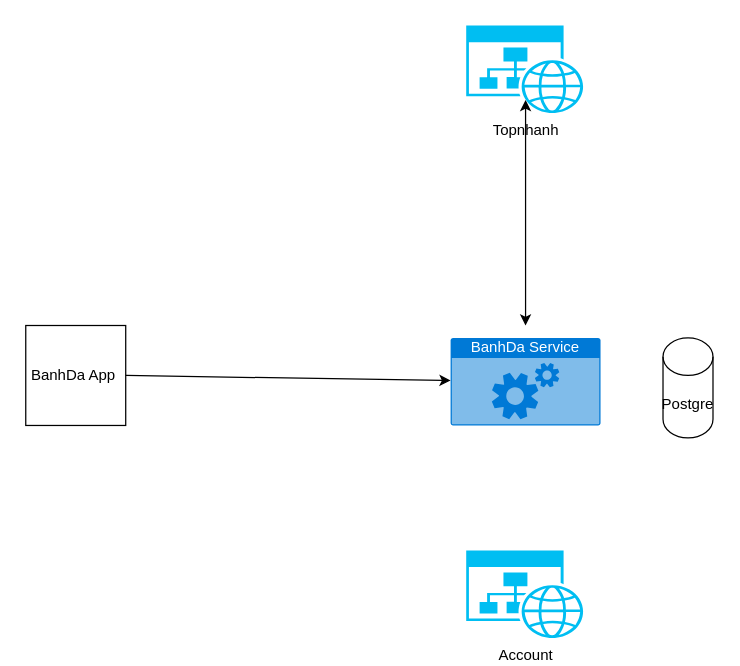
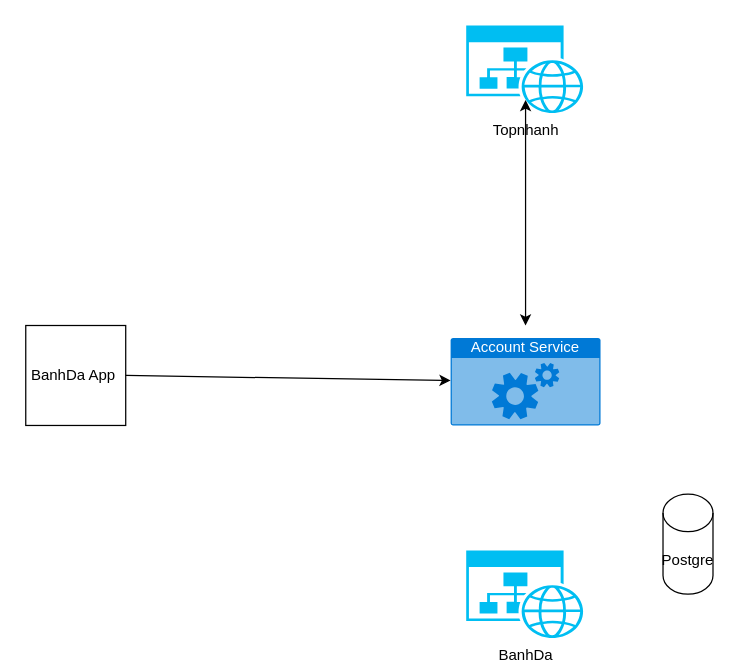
node "BanhDa Service": label "BanhDa Service" -> "Account Service"
node "Postgre": moved (688, 388) -> (688, 544)
node "Account": label "Account" -> "BanhDa"
